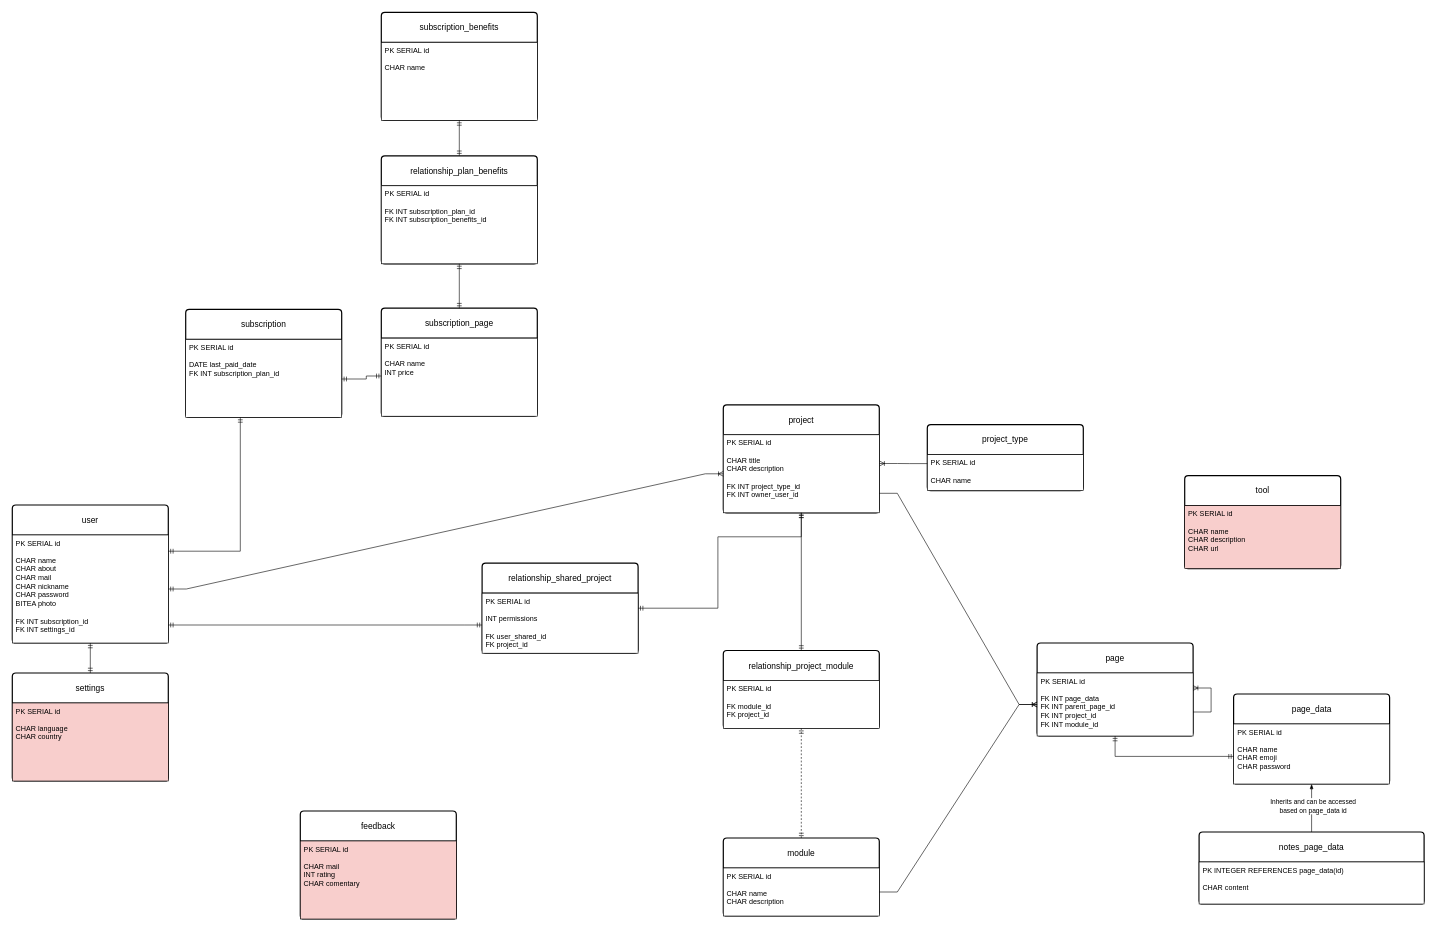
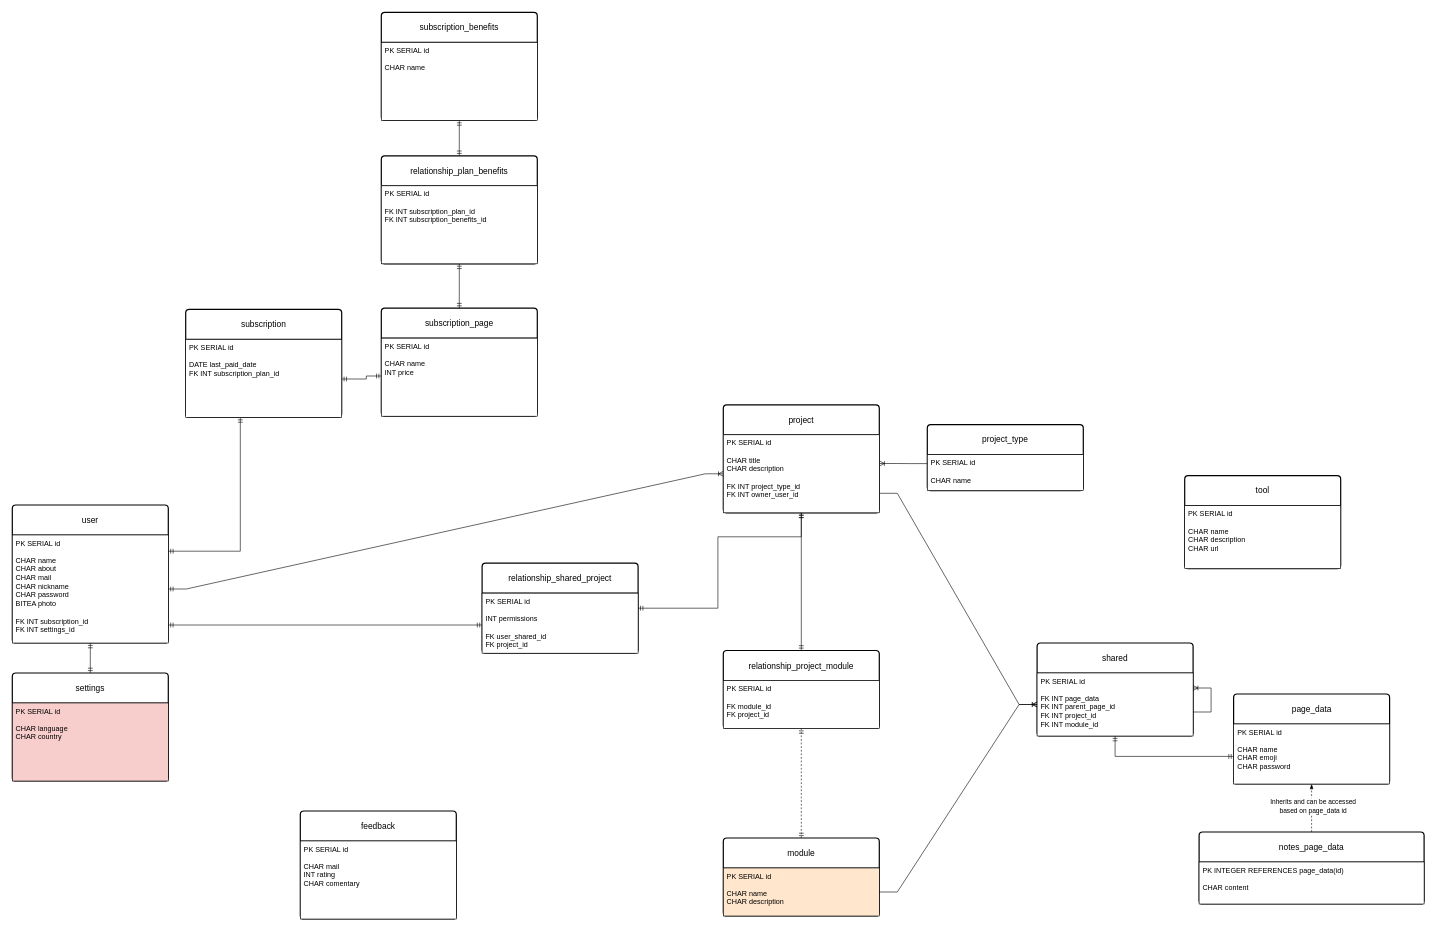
node "PK SERIAL id CHAR name CHAR description CHAR url": fillcolor #f8cecc -> #ffffff
node "page": label "page" -> "shared"
edge "notes_page_data" -> "PK SERIAL id CHAR name CHAR emoji CHAR password": style solid -> dashed
node "PK SERIAL id CHAR mail INT rating CHAR comentary": fillcolor #f8cecc -> #ffffff
node "PK SERIAL id CHAR name CHAR description": fillcolor #ffffff -> #ffe6cc
